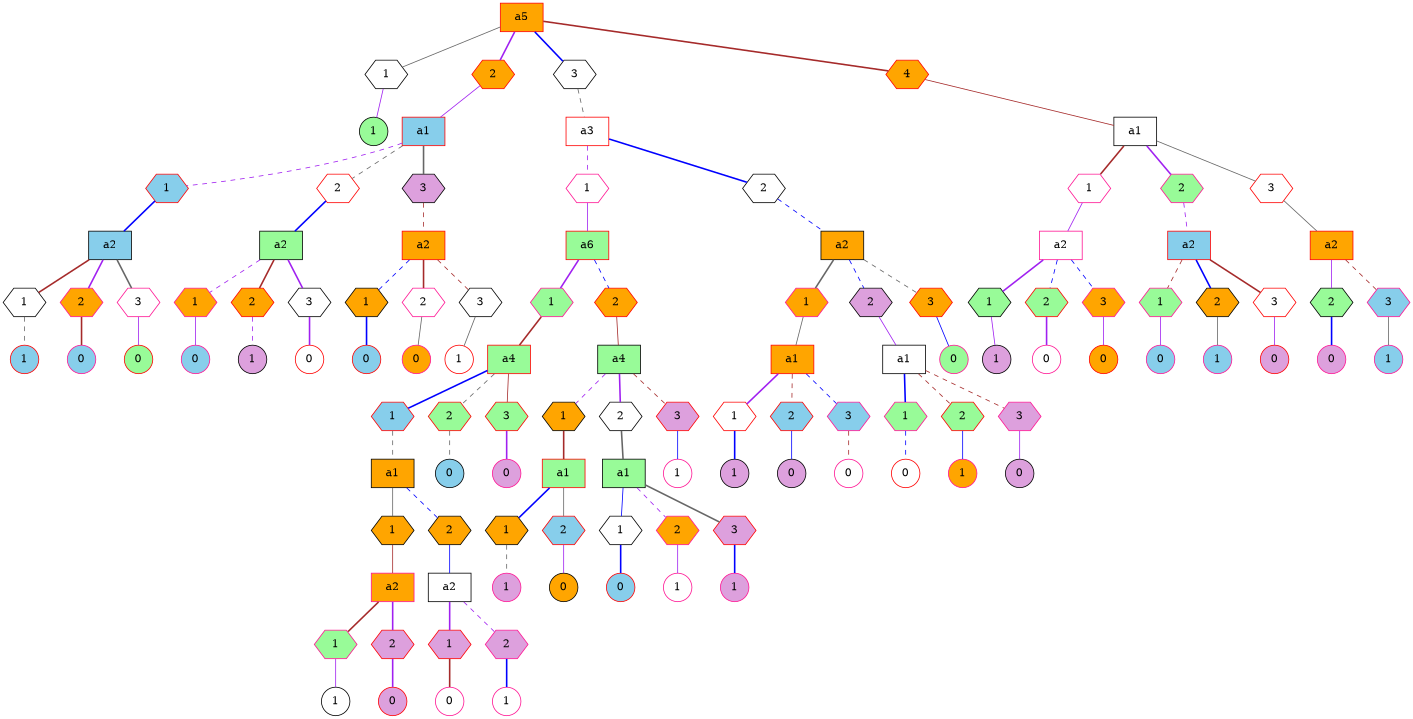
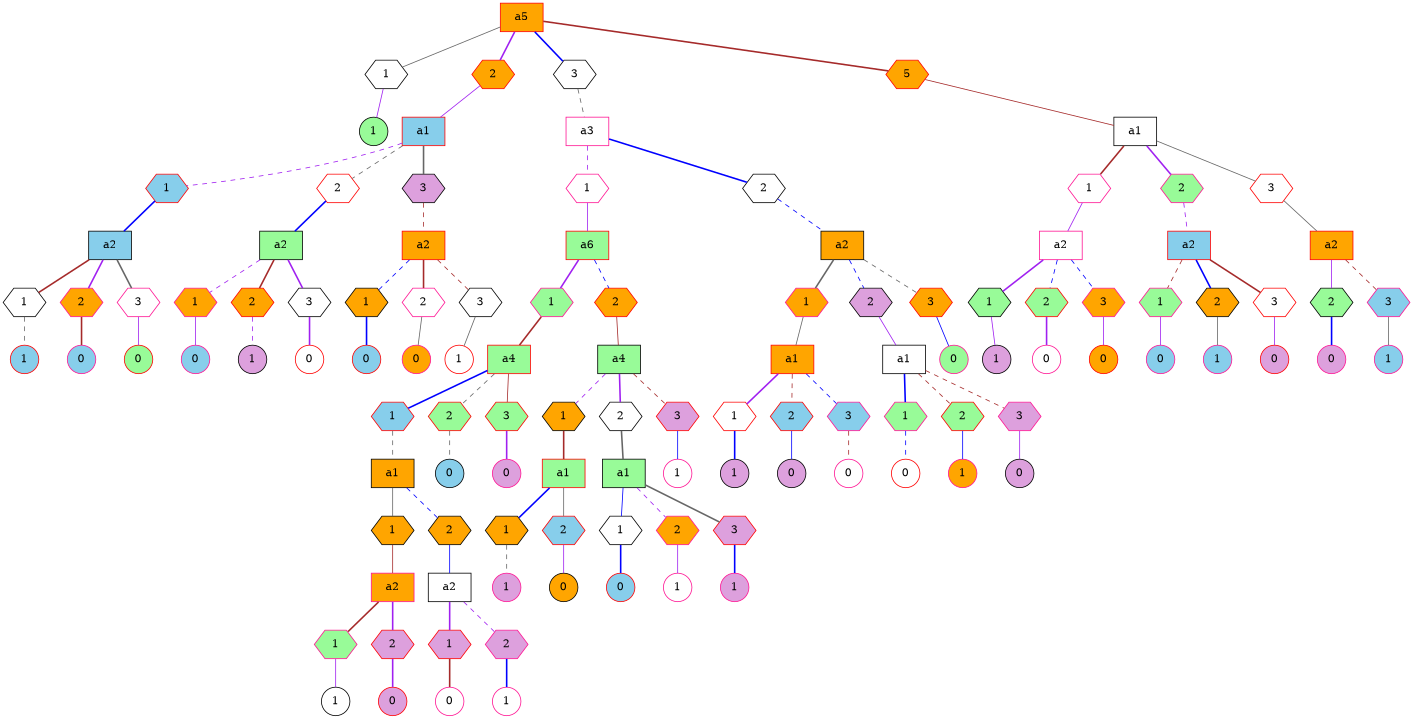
node "4": label "4" -> "5"
node "a3": color red -> deeppink
